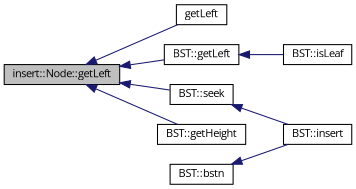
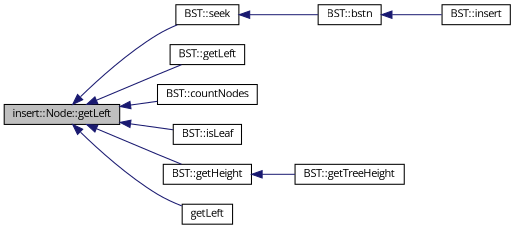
edge "BST::isLeaf" -> "BST::getLeft": now "BST::isLeaf" -> "insert::Node::getLeft"
node "BST::countNodes": added
edge "BST::insert" -> "BST::seek": now "BST::bstn" -> "BST::seek"
node "BST::getTreeHeight": added
